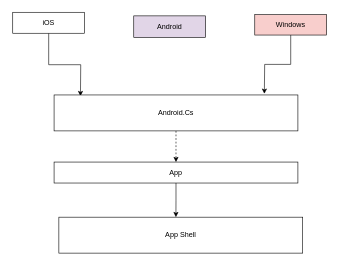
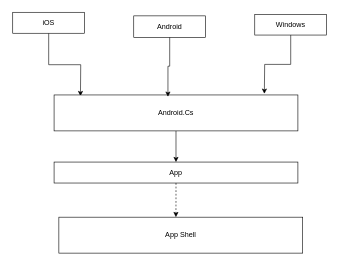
node "Windows": fillcolor #f8cecc -> #ffffff
node "Android": fillcolor #e1d5e7 -> #ffffff
edge "Android" -> "Android.Cs": added
edge "Android.Cs" -> "App": style dashed -> solid
edge "App" -> "App Shell": style solid -> dashed
